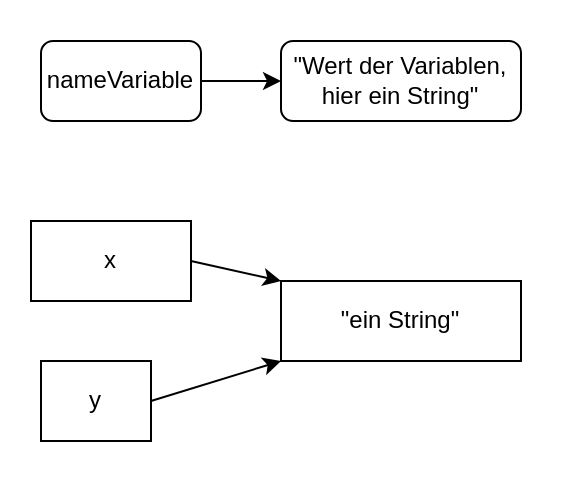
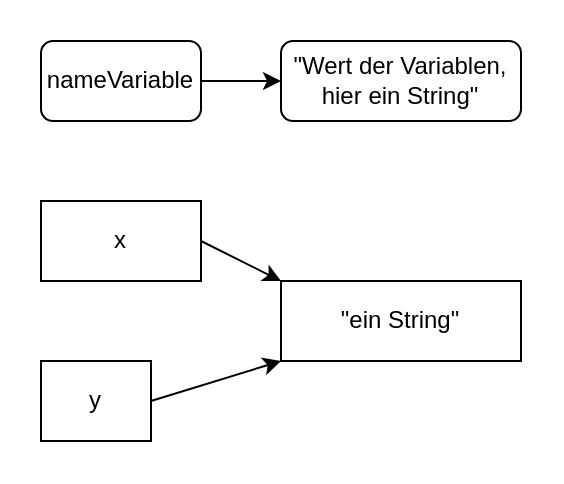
node "x": moved (111, 261) -> (121, 241)
